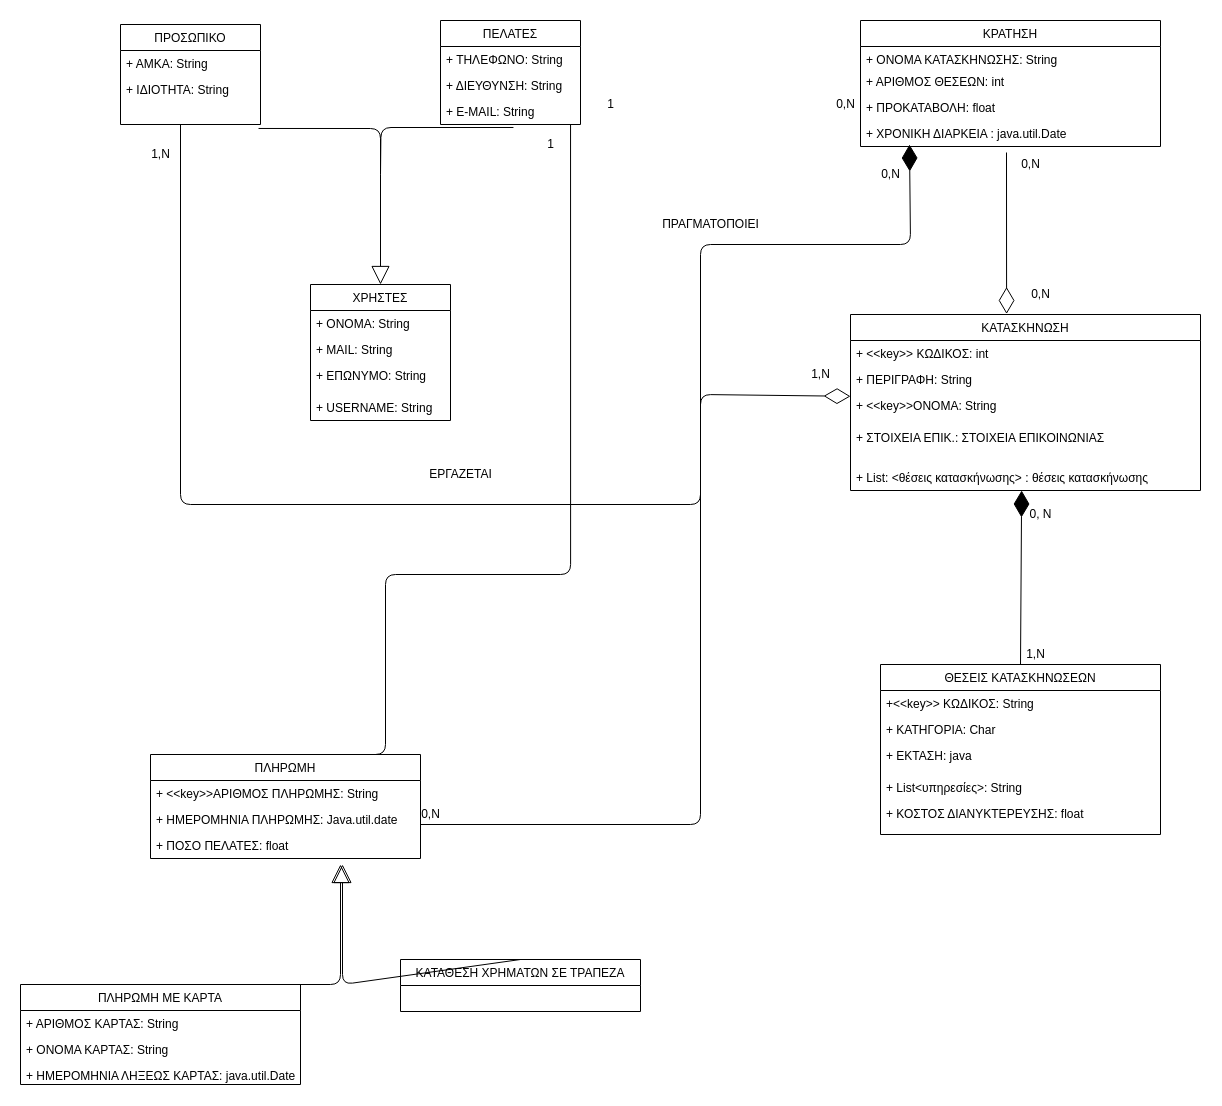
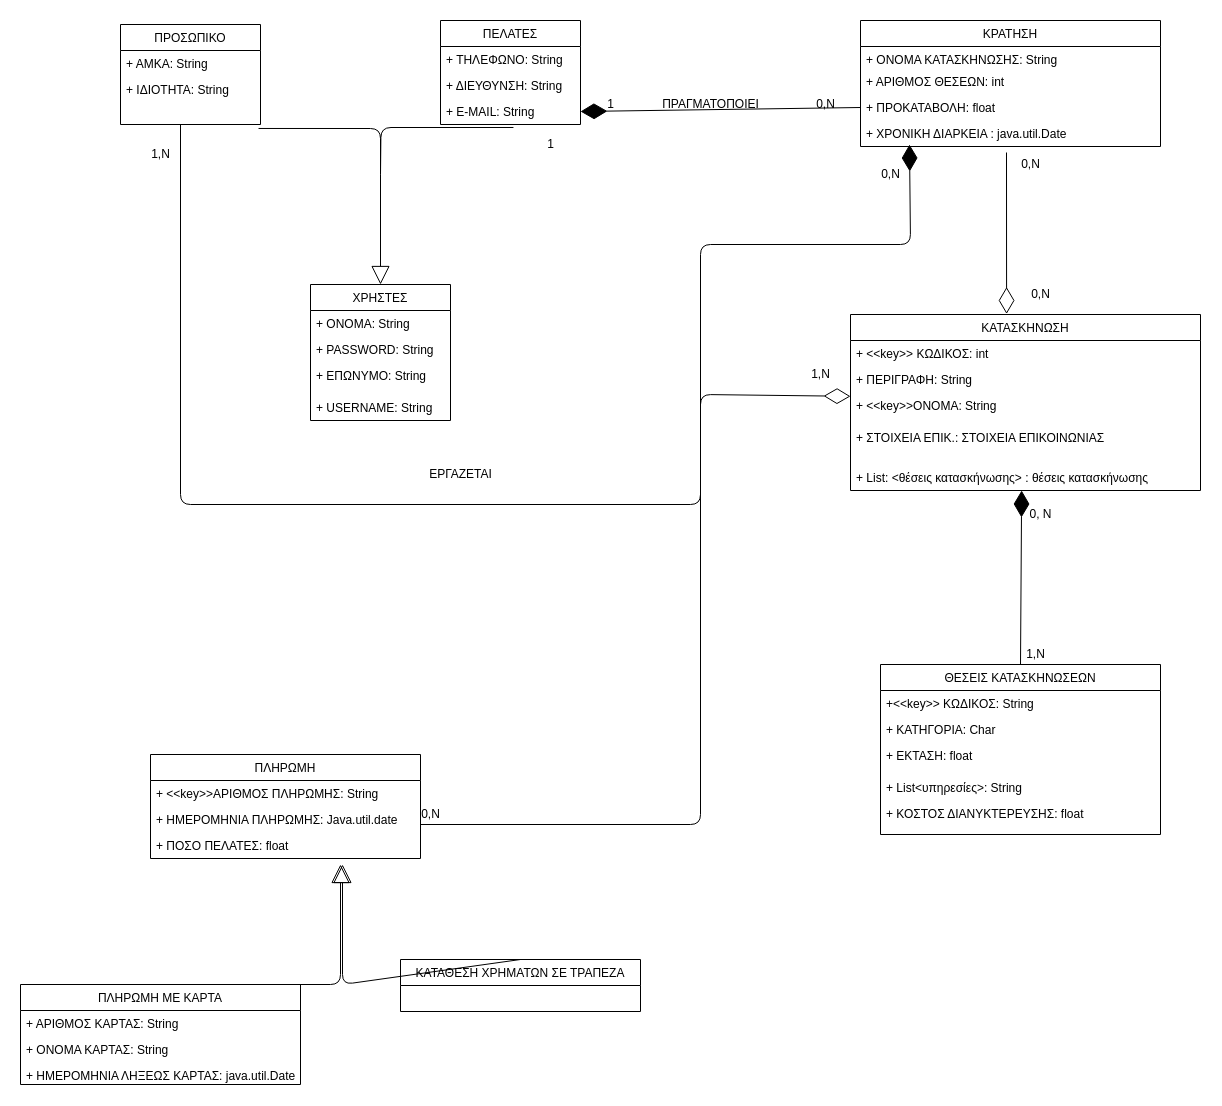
node "0,N": moved (846, 105) -> (826, 105)
edge "+ ΠΡΟΚΑΤΑΒΟΛΗ: float" -> "+ E-MAIL: String": added
node "ΠΡΑΓΜΑΤΟΠΟΙΕΙ": moved (711, 225) -> (711, 105)
node "+ MAIL: String": label "+ MAIL: String" -> "+ PASSWORD: String"
edge "+ E-MAIL: String" -- "ΠΛΗΡΩΜΗ": removed
node "+ ΕΚΤΑΣΗ: java": label "+ ΕΚΤΑΣΗ: java" -> "+ ΕΚΤΑΣΗ: float"
